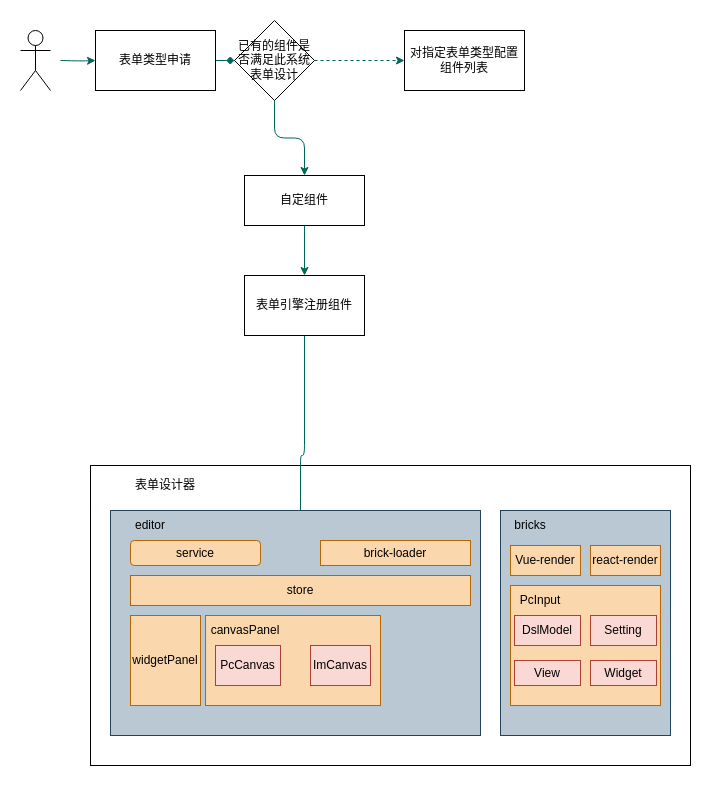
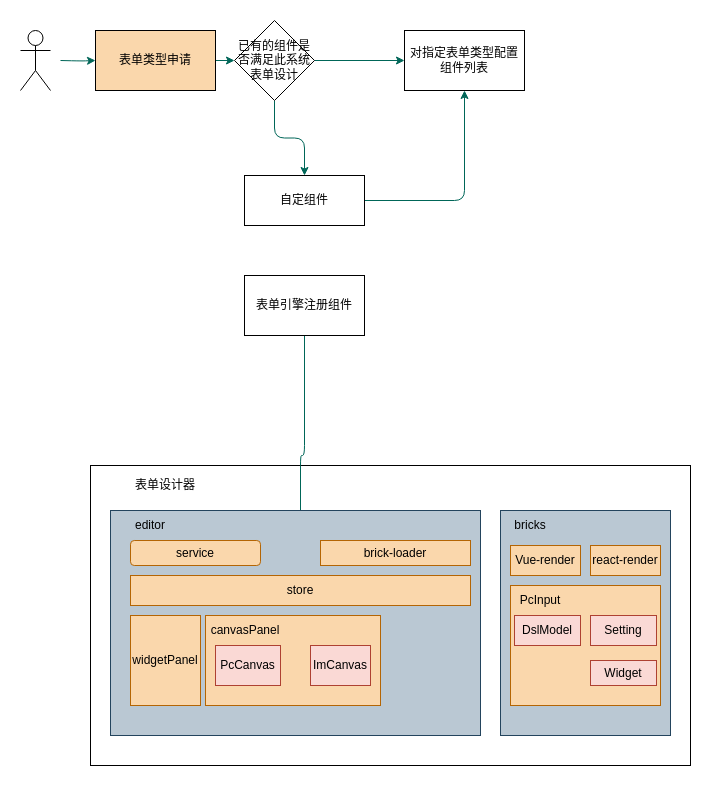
node "表单类型申请": fillcolor #ffffff -> #fad7ac
edge "表单类型申请" -> "已有的组件是否满足此系统表单设计": arrowhead diamond -> classic
edge "已有的组件是否满足此系统表单设计" -> "对指定表单类型配置组件列表": style dashed -> solid
edge "自定组件" -> "表单引擎注册组件": now "自定组件" -> "对指定表单类型配置组件列表"
node "View": removed
